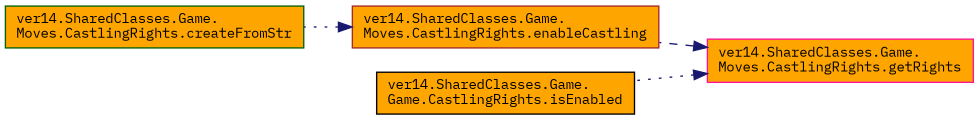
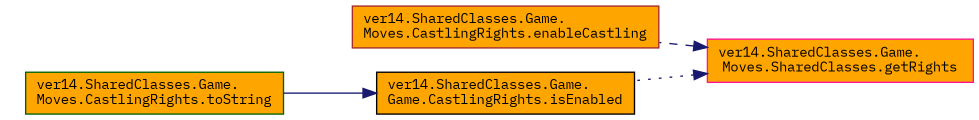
node "ver14.SharedClasses.Game. Moves.CastlingRights.createFromStr": removed
node "ver14.SharedClasses.Game. Moves.CastlingRights.getRights": label "ver14.SharedClasses.Game. Moves.CastlingRights.getRights" -> "ver14.SharedClasses.Game. Moves.SharedClasses.getRights"
node "ver14.SharedClasses.Game. Moves.CastlingRights.toString": added
